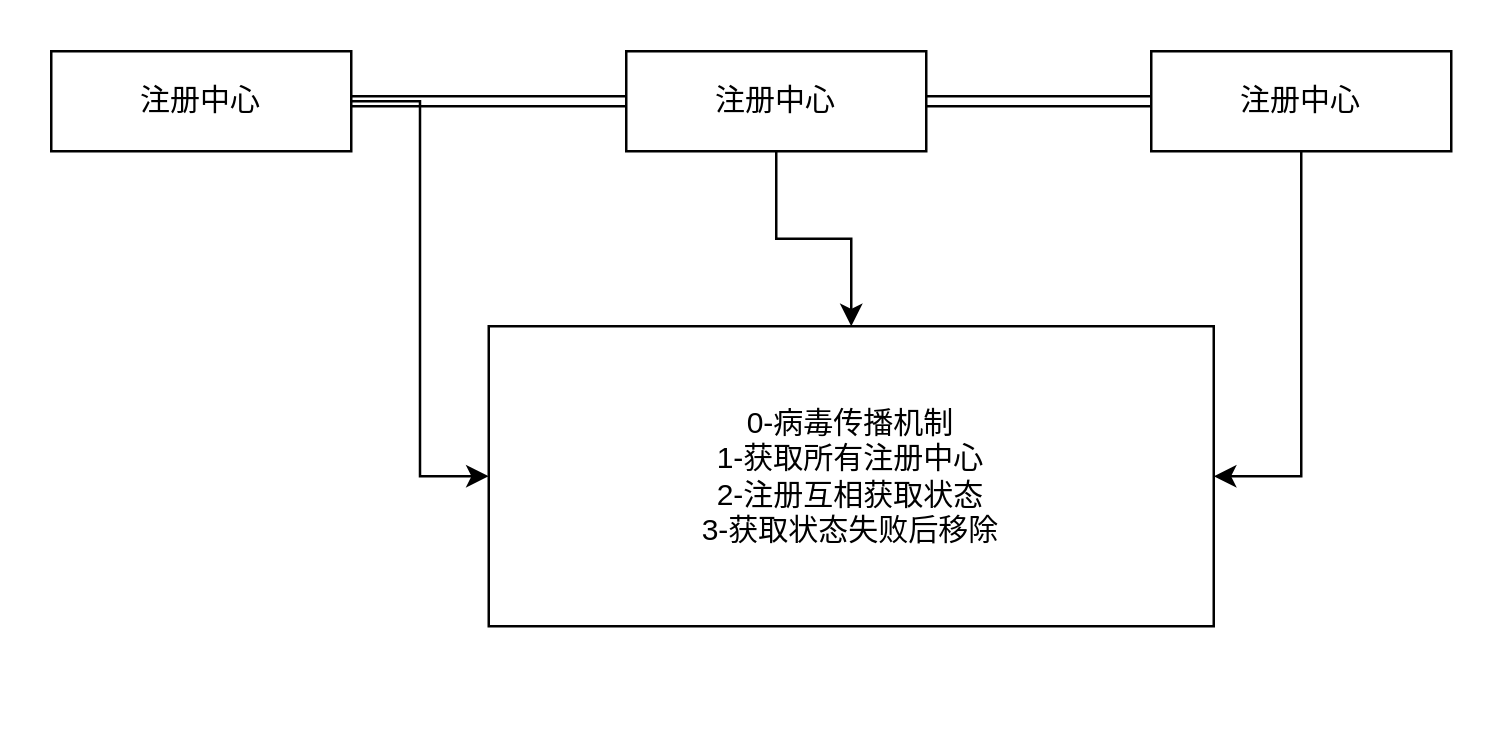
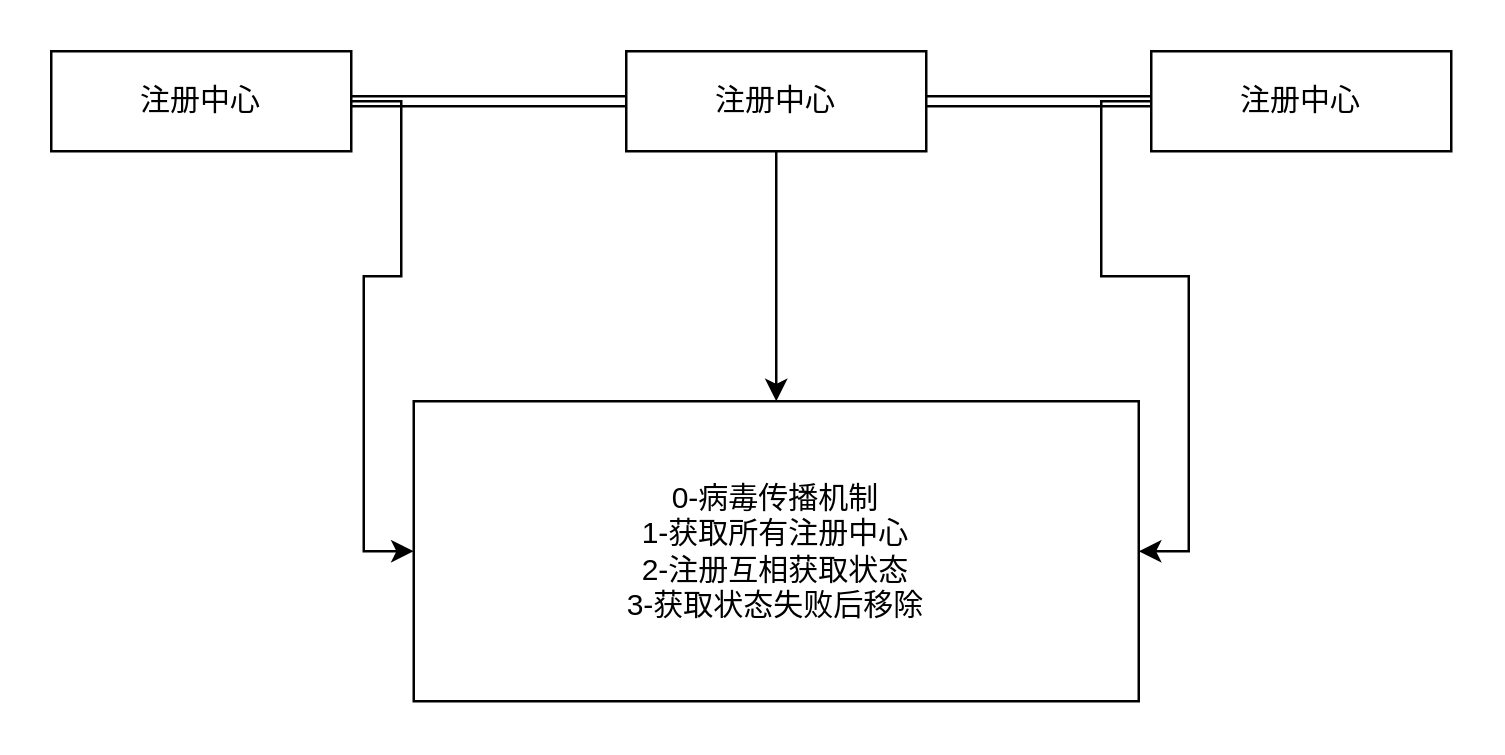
node "0-病毒传播机制 1-获取所有注册中心 2-注册互相获取状态 3-获取状态失败后移除": moved (851, 476) -> (776, 551)
